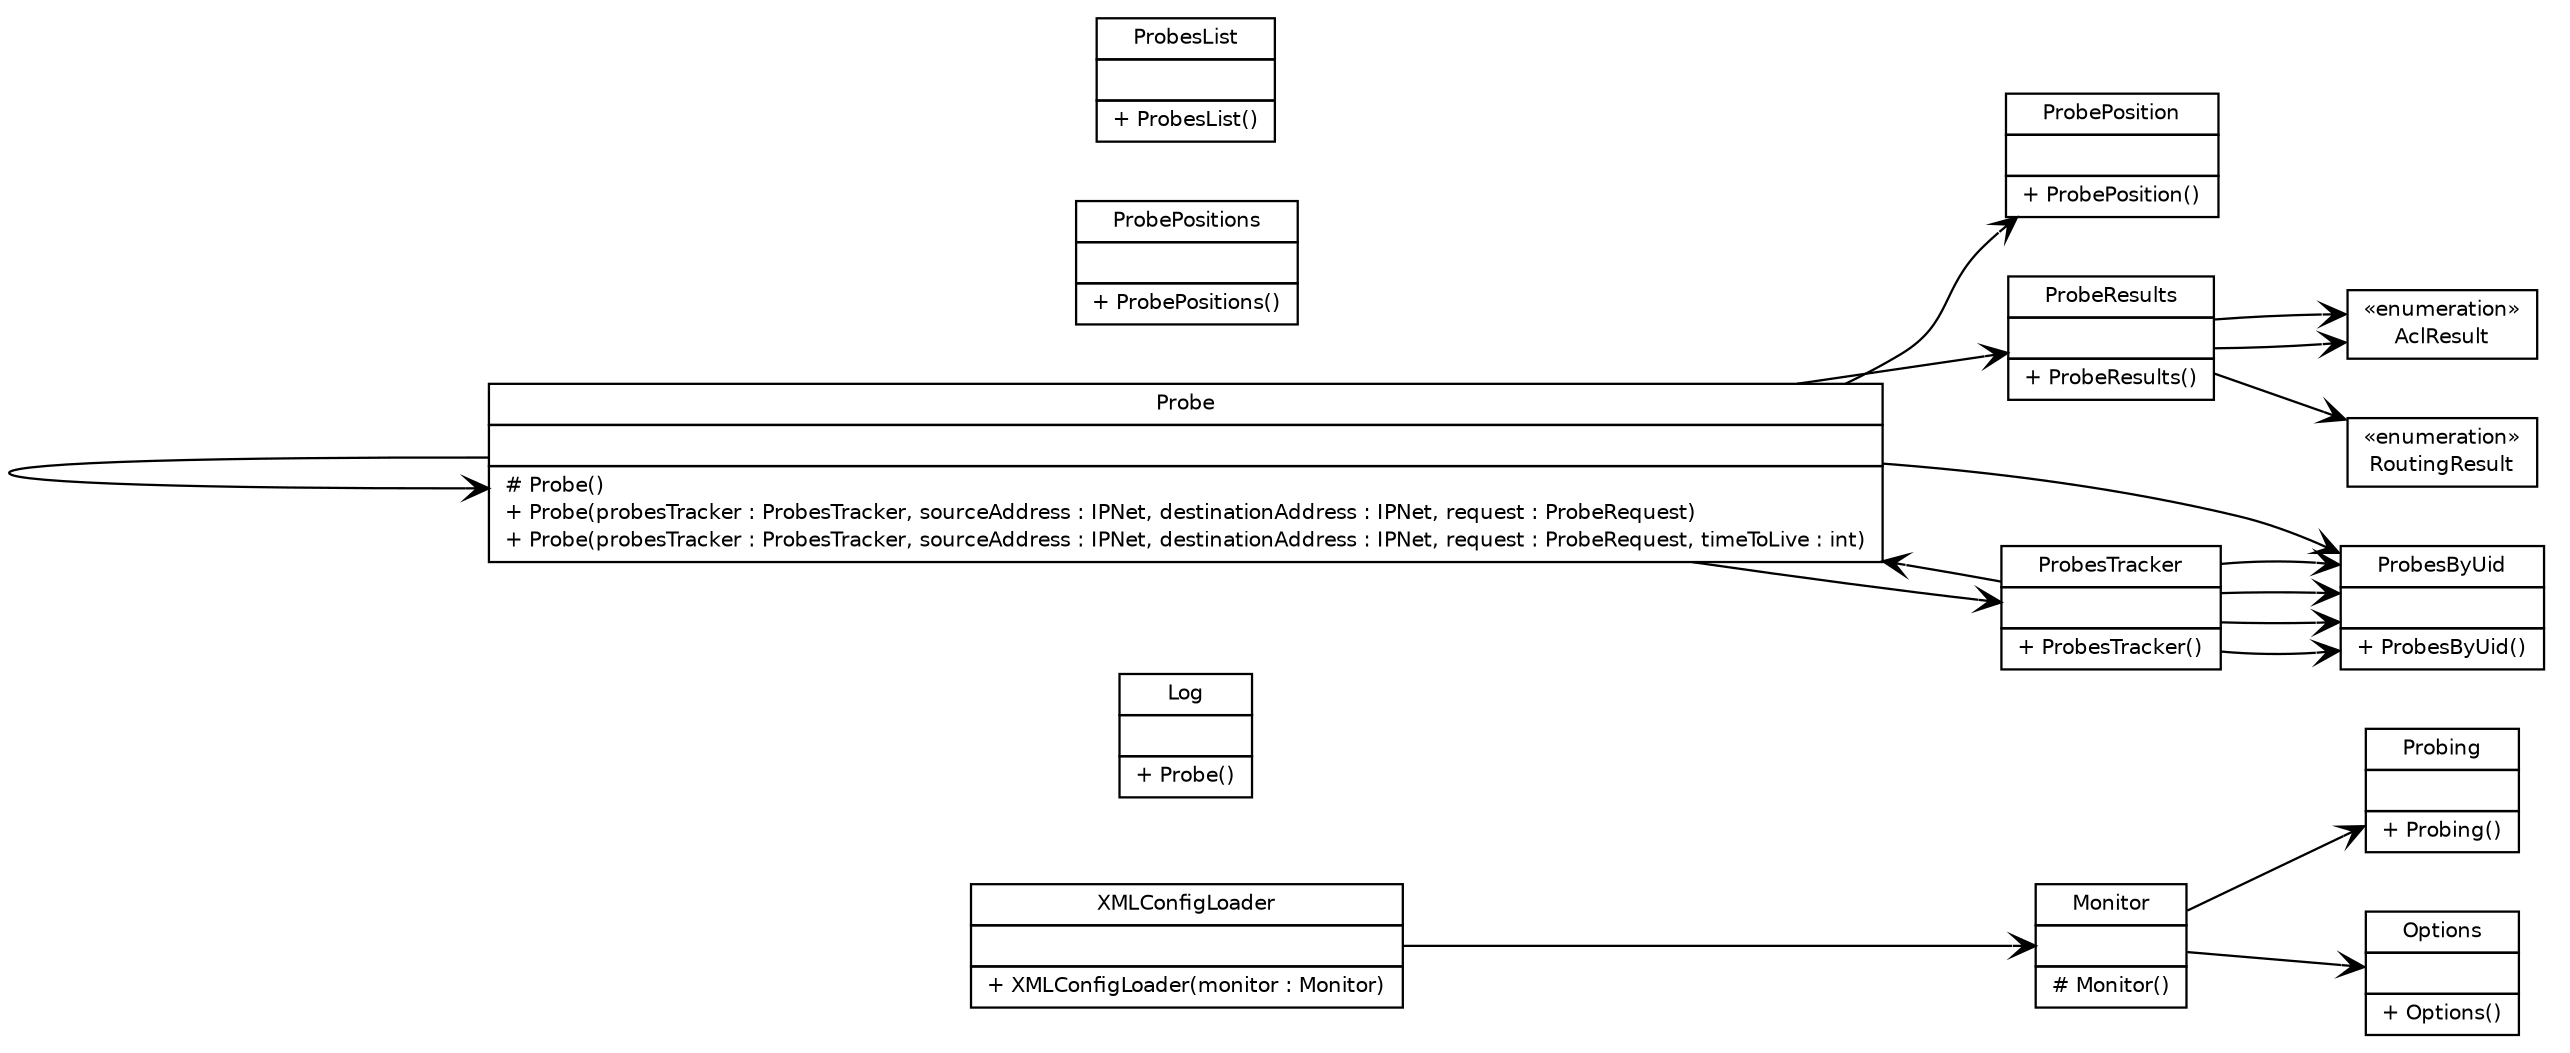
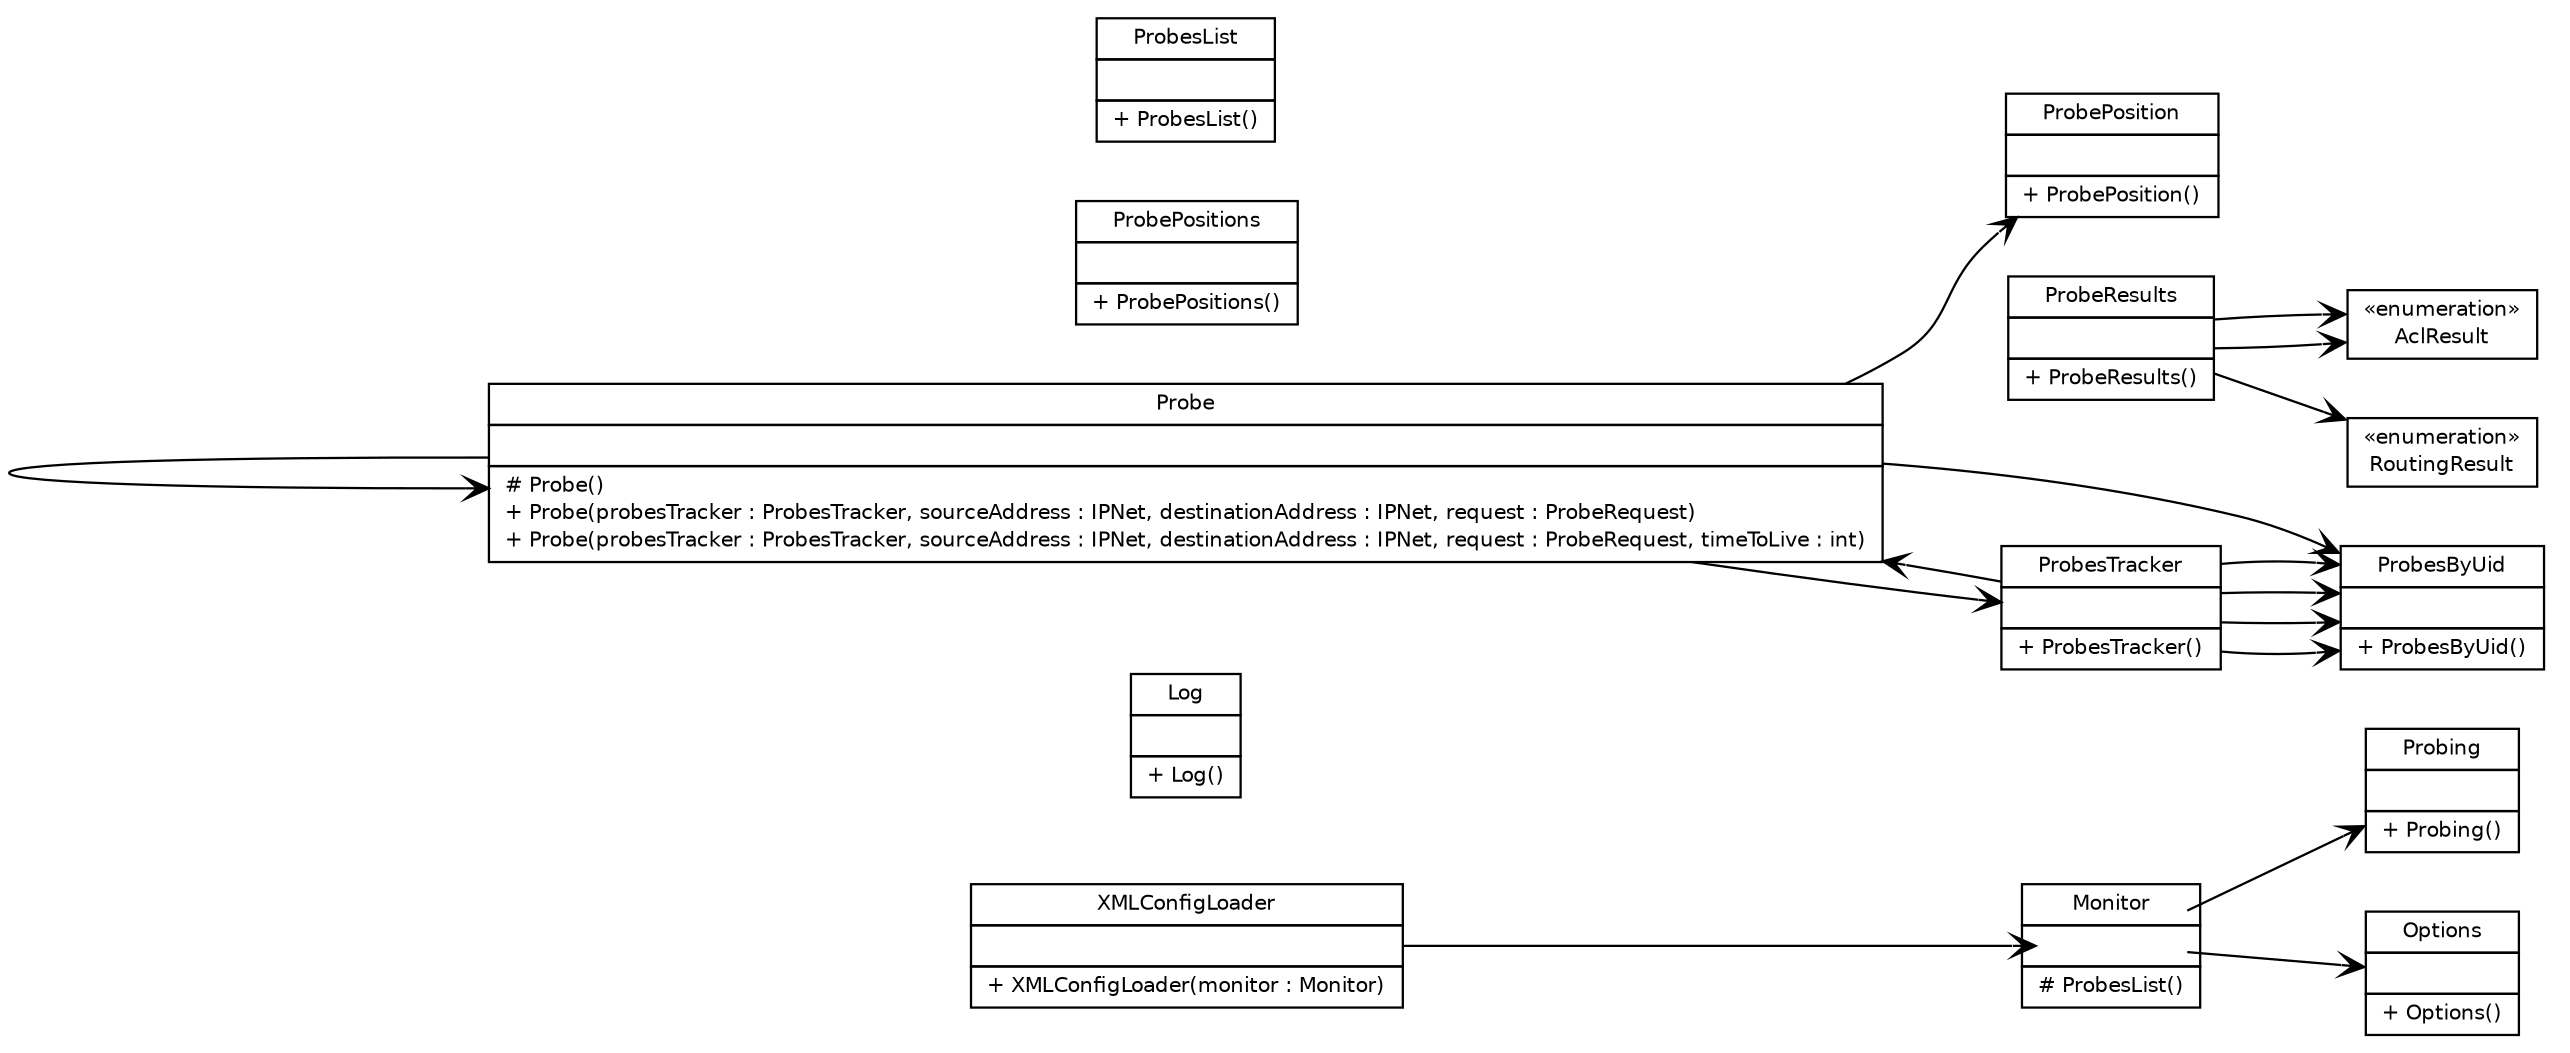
edge "Probe" -> "ProbeResults": removed
node "Log": text "+ Probe()" -> "+ Log()"
node "Monitor": text "# Monitor()" -> "# ProbesList()"
